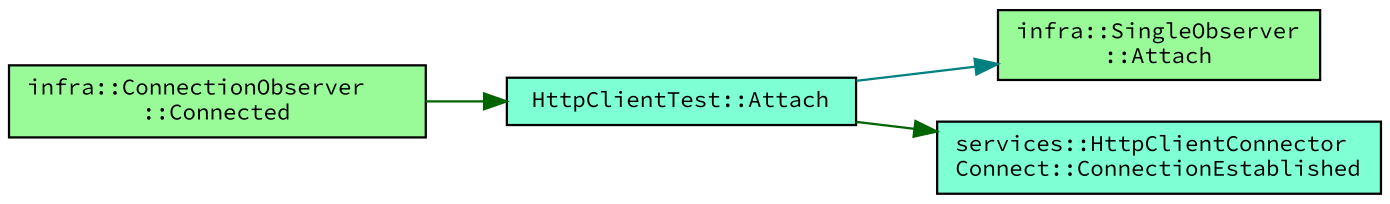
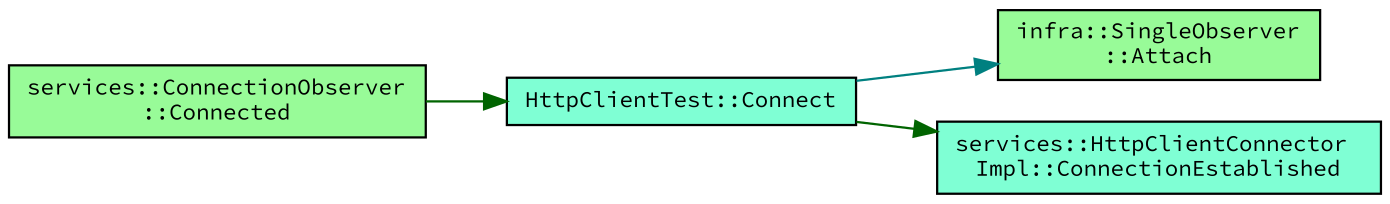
node "infra::ConnectionObserver ::Connected": label "infra::ConnectionObserver ::Connected" -> "services::ConnectionObserver ::Connected"
node "HttpClientTest::Attach": label "HttpClientTest::Attach" -> "HttpClientTest::Connect"
node "services::HttpClientConnector Connect::ConnectionEstablished": label "services::HttpClientConnector Connect::ConnectionEstablished" -> "services::HttpClientConnector Impl::ConnectionEstablished"
